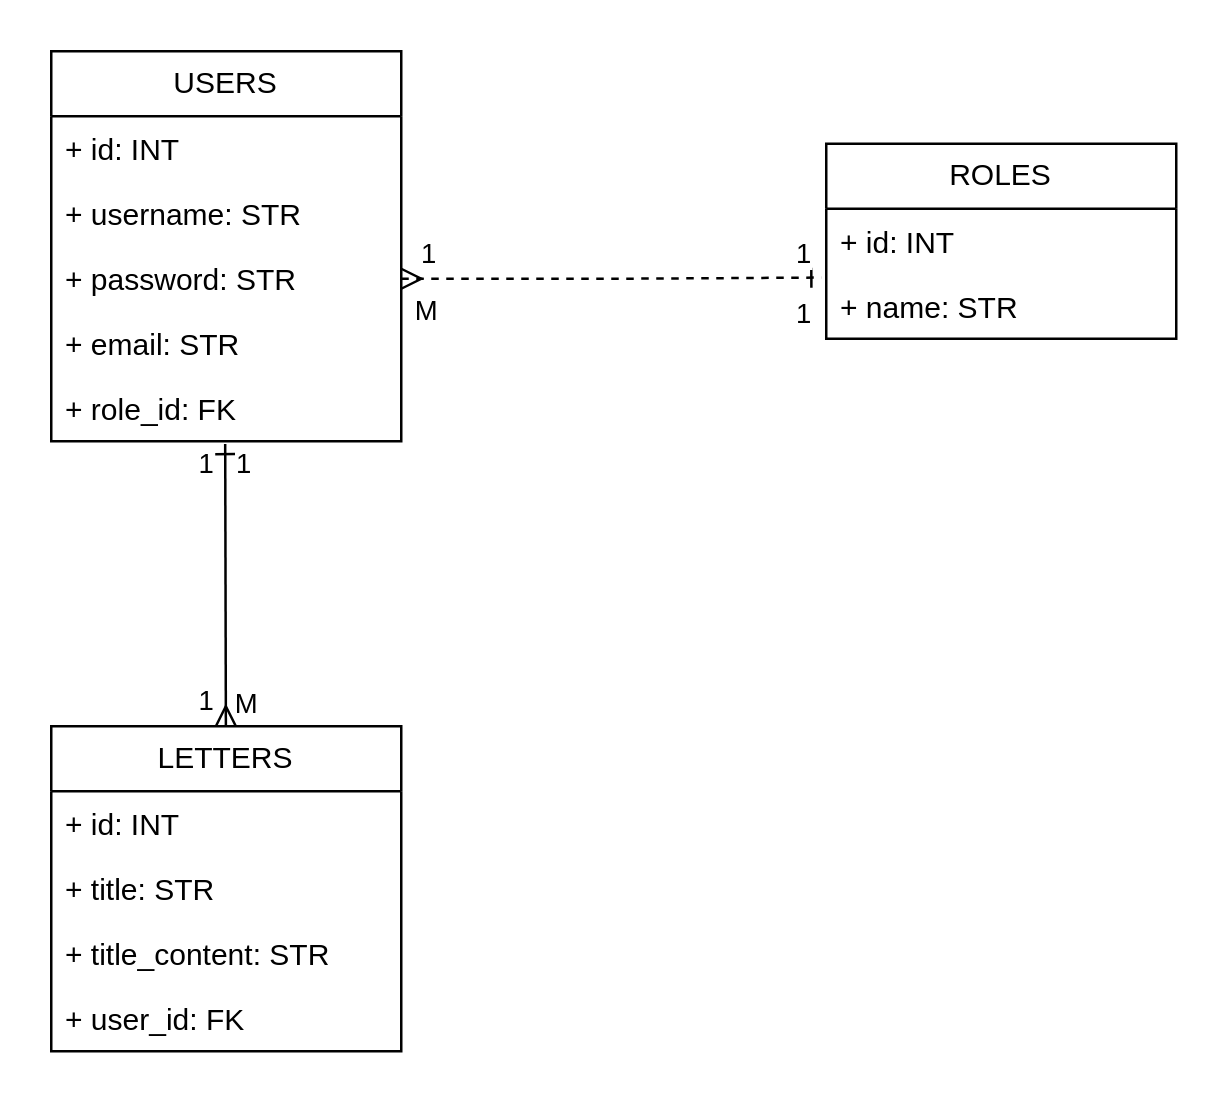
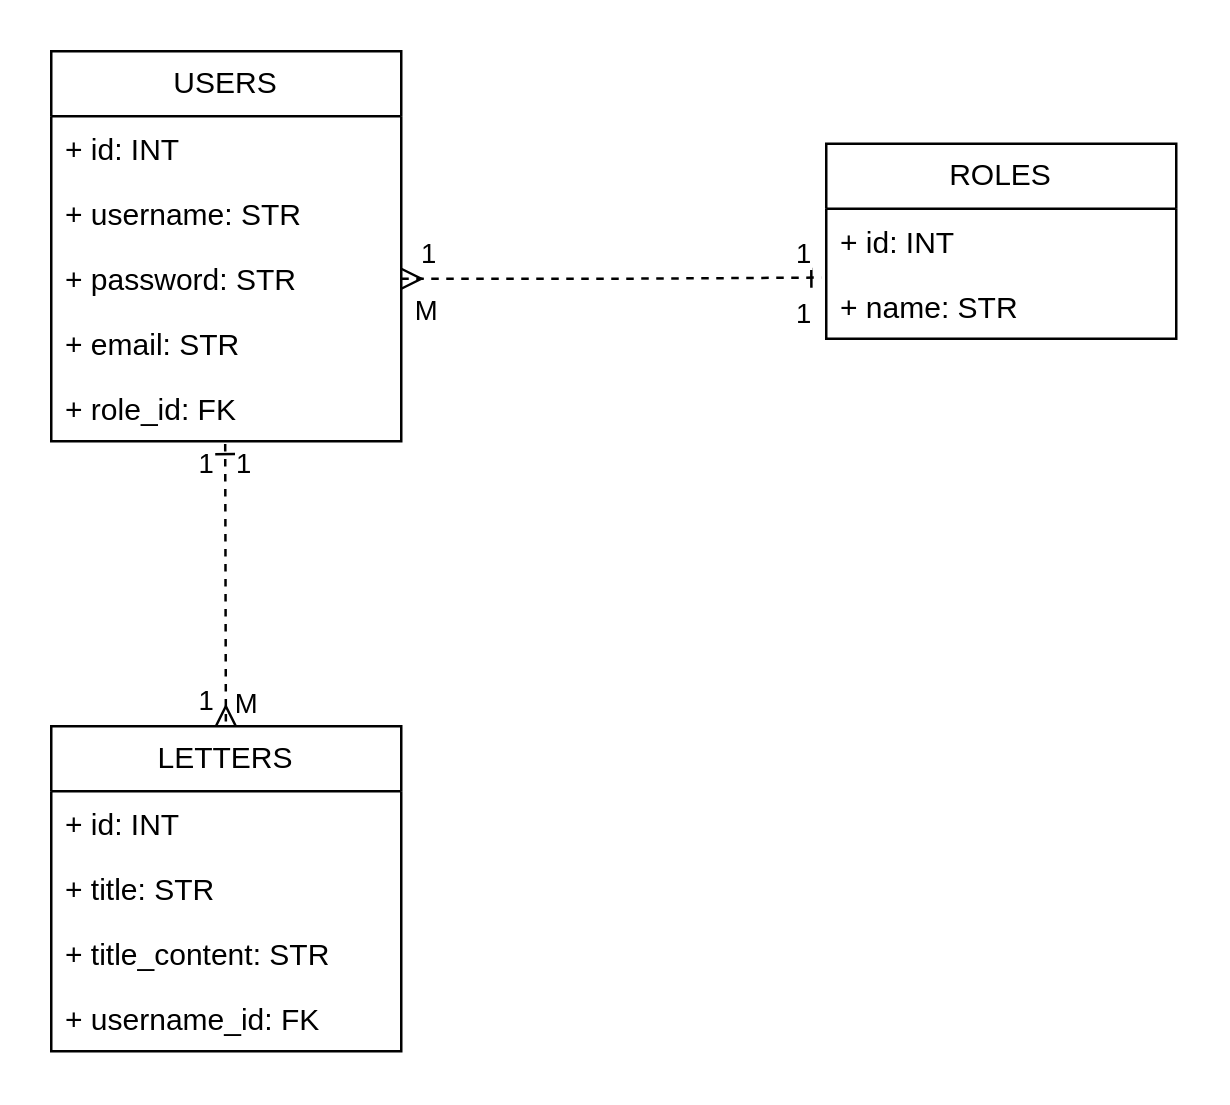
edge "+ role_id: FK" -- "LETTERS": style solid -> dashed
node "+ user_id: FK": label "+ user_id: FK" -> "+ username_id: FK"
